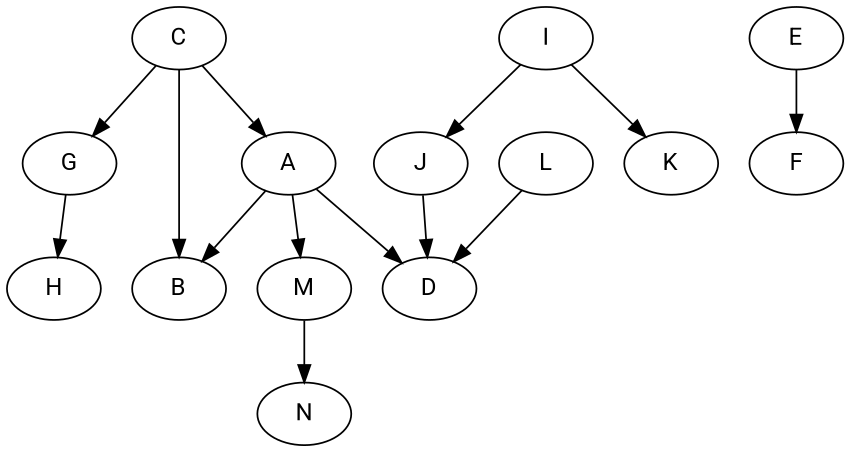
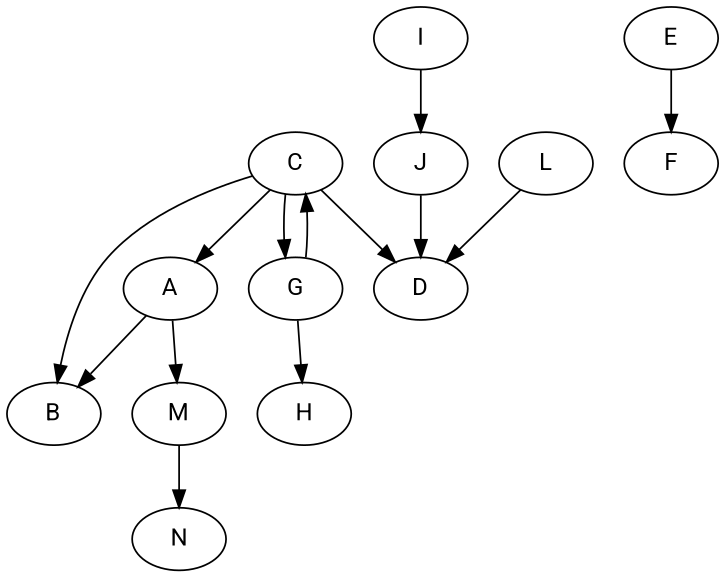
node "K": removed
edge "A" -> "D": now "C" -> "D"
edge "G" -> "C": added
